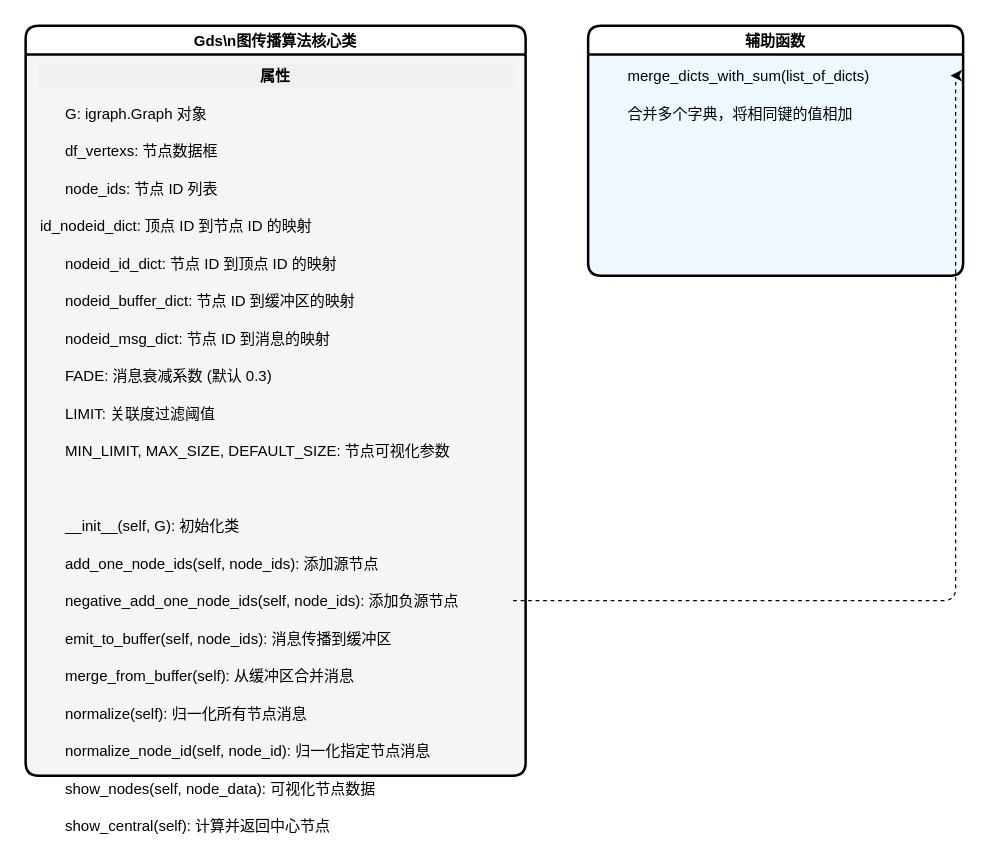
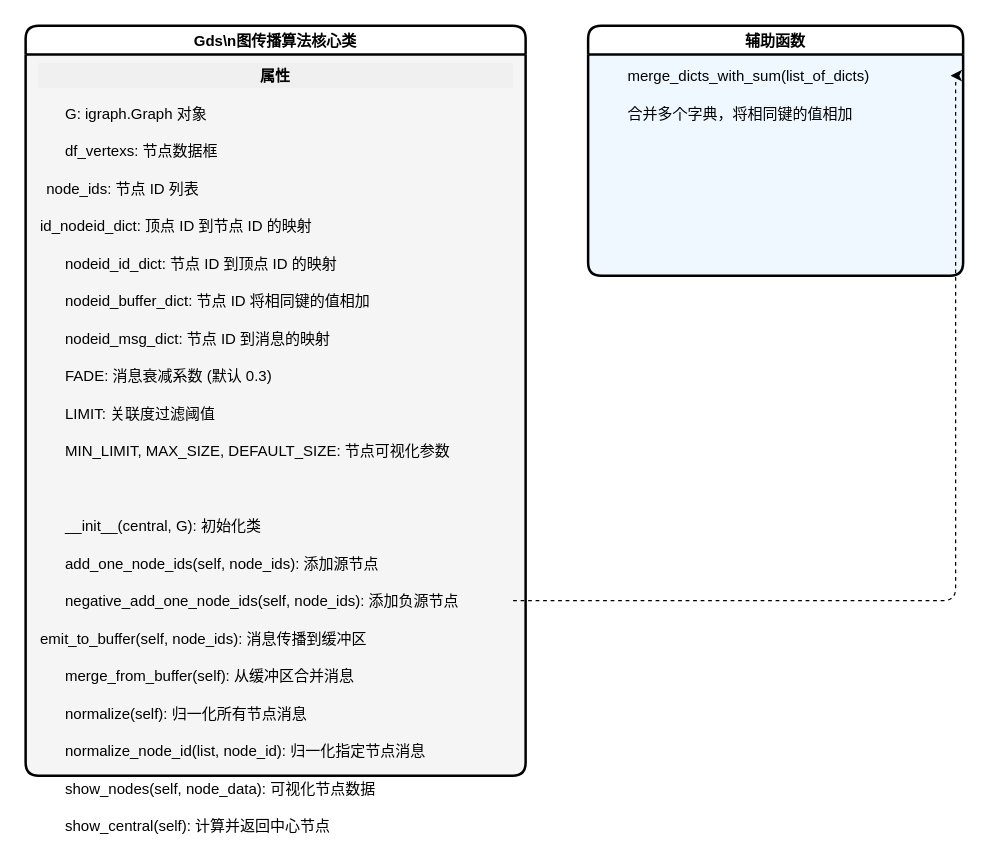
node "node_ids: 节点 ID 列表": moved (288, 188) -> (269, 188)
node "nodeid_buffer_dict: 节点 ID 到缓冲区的映射": label "nodeid_buffer_dict: 节点 ID 到缓冲区的映射" -> "nodeid_buffer_dict: 节点 ID 将相同键的值相加"
node "__init__(self, G): 初始化类": label "__init__(self, G): 初始化类" -> "__init__(central, G): 初始化类"
node "emit_to_buffer(self, node_ids): 消息传播到缓冲区": moved (288, 638) -> (263, 638)
node "normalize_node_id(self, node_id): 归一化指定节点消息": label "normalize_node_id(self, node_id): 归一化指定节点消息" -> "normalize_node_id(list, node_id): 归一化指定节点消息"
